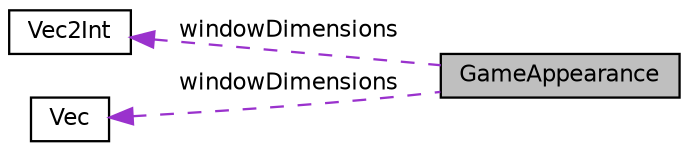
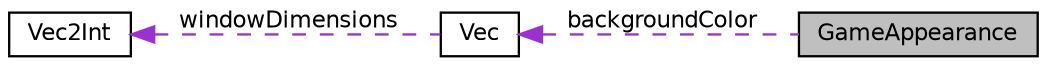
edge "GameAppearance" -> "Vec2Int": now "Vec" -> "Vec2Int"
edge "GameAppearance" -> "Vec": label " windowDimensions" -> " backgroundColor"
